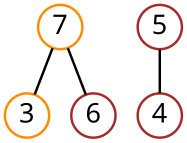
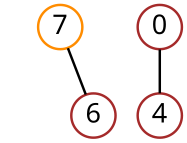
node "5": label "5" -> "0"
node "3": removed
